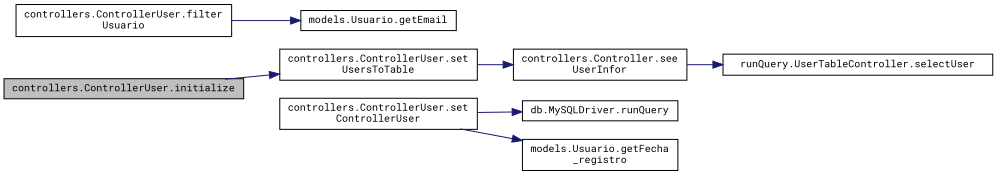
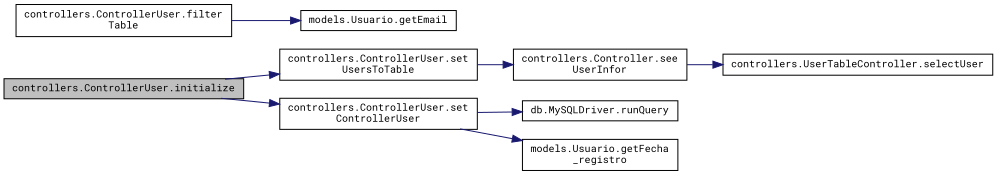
node "controllers.ControllerUser.filter Usuario": label "controllers.ControllerUser.filter Usuario" -> "controllers.ControllerUser.filter Table"
node "runQuery.UserTableController.selectUser": label "runQuery.UserTableController.selectUser" -> "controllers.UserTableController.selectUser"
edge "controllers.ControllerUser.initialize" -> "controllers.ControllerUser.set ControllerUser": added
